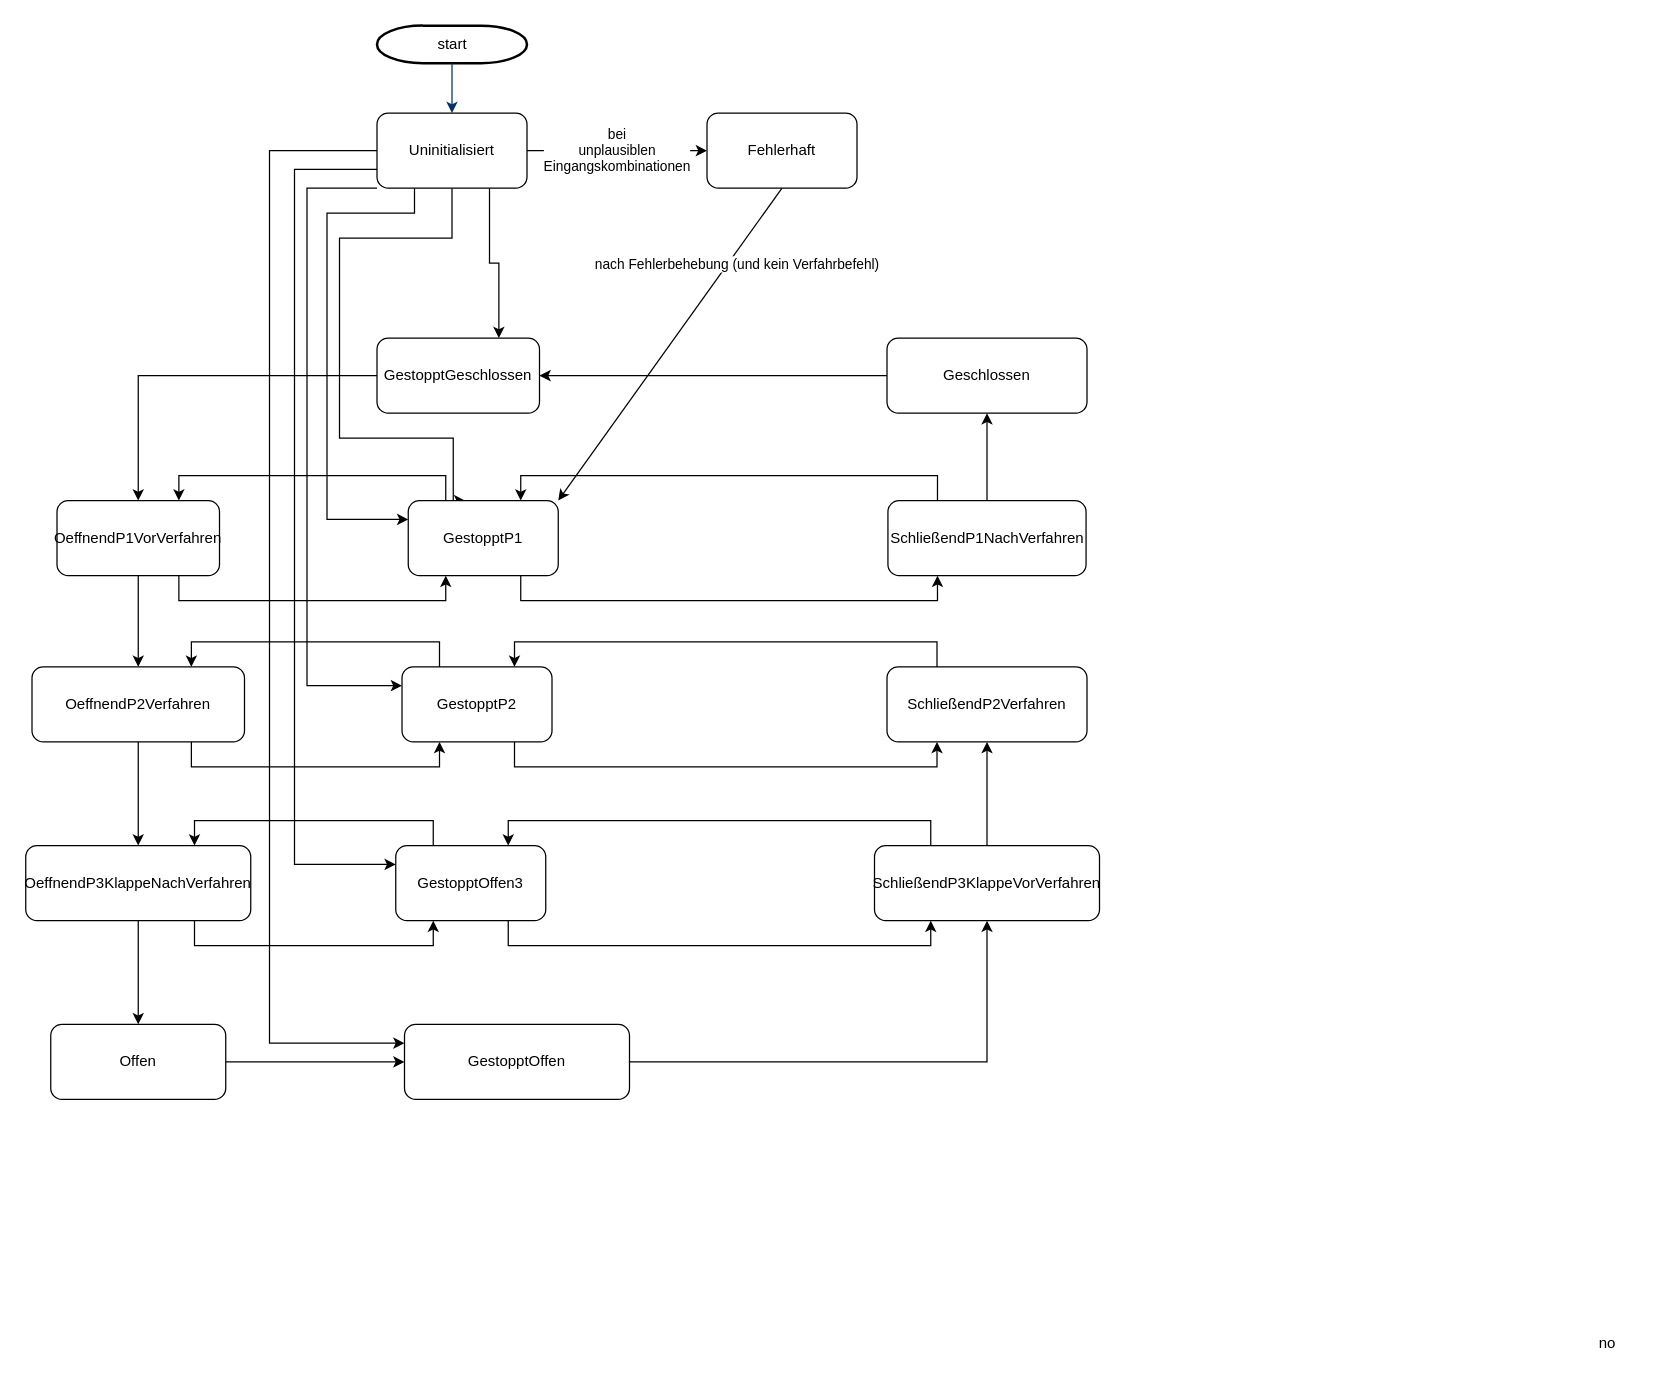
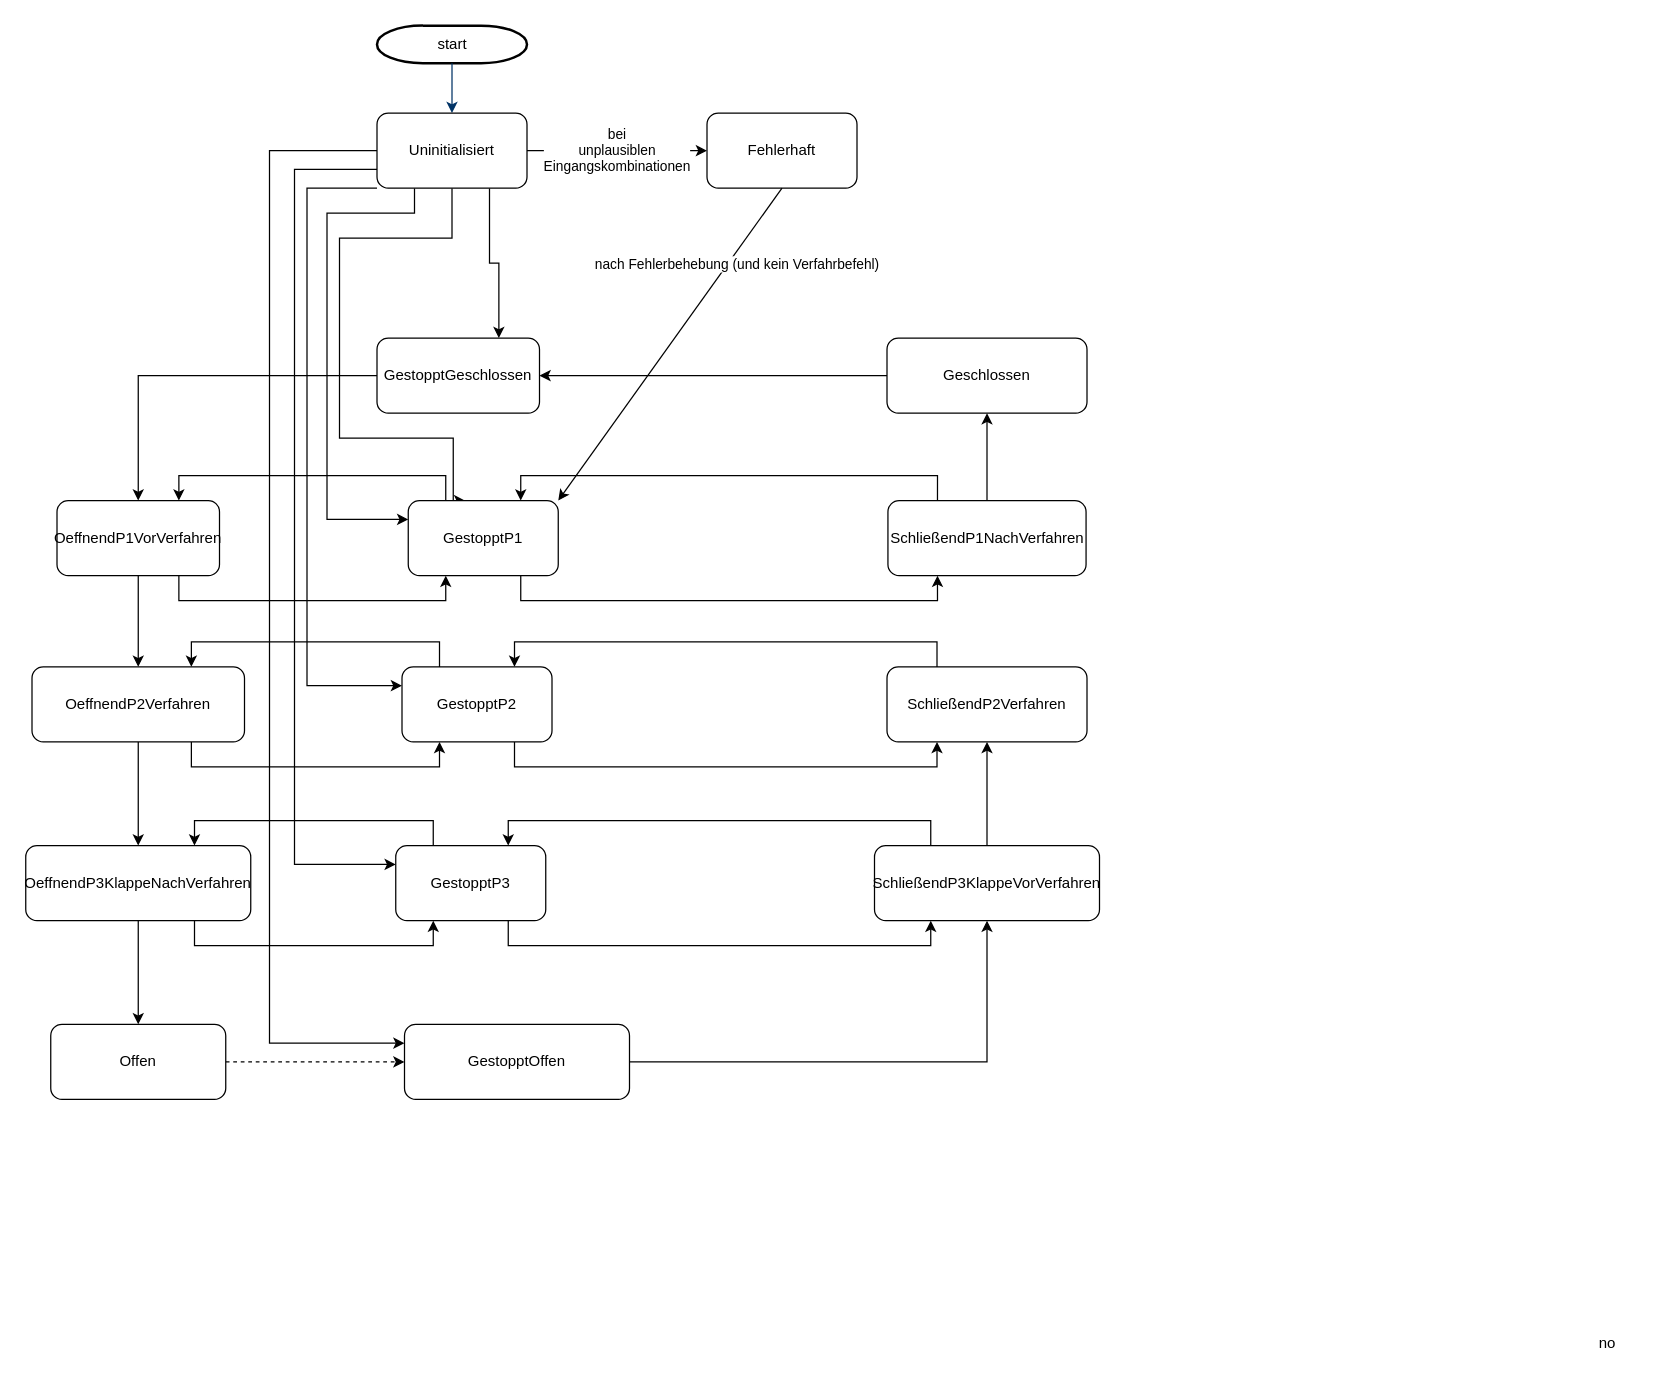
node "GestopptOffen3": label "GestopptOffen3" -> "GestopptP3"
edge "Offen" -> "GestopptOffen": style solid -> dashed
